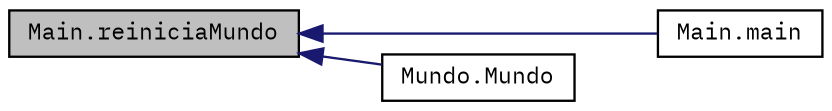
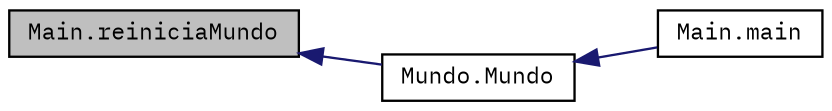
edge "Main.main" -> "Main.reiniciaMundo": now "Main.main" -> "Mundo.Mundo"
